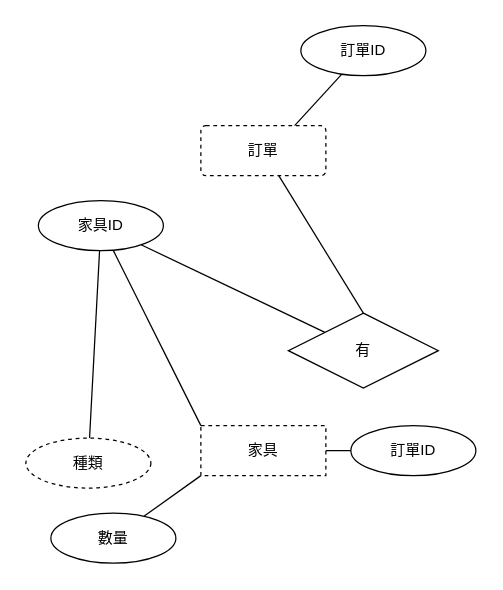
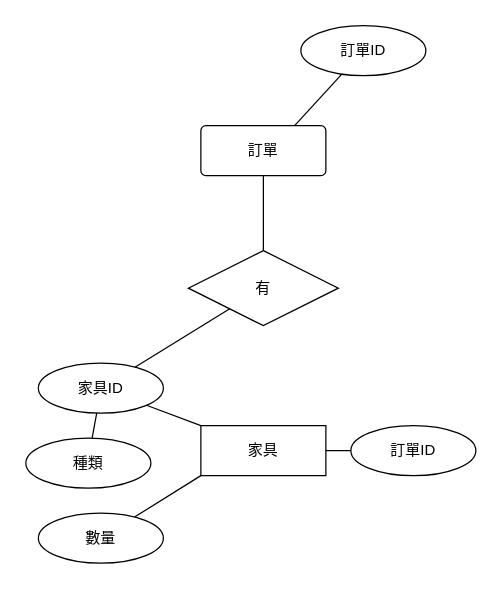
node "訂單": style dashed -> solid
node "家具ID": moved (101, 226) -> (101, 388)
node "有": moved (363, 351) -> (263, 288)
node "家具": style dashed -> solid
node "種類": style dashed -> solid
node "數量": moved (113, 538) -> (101, 538)
